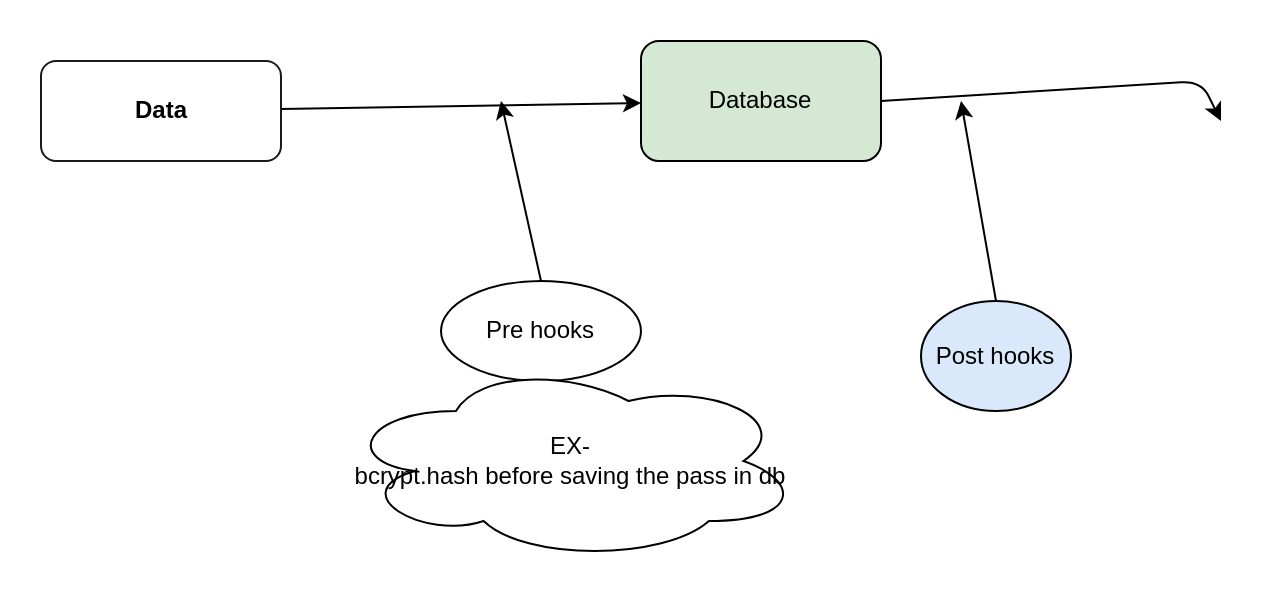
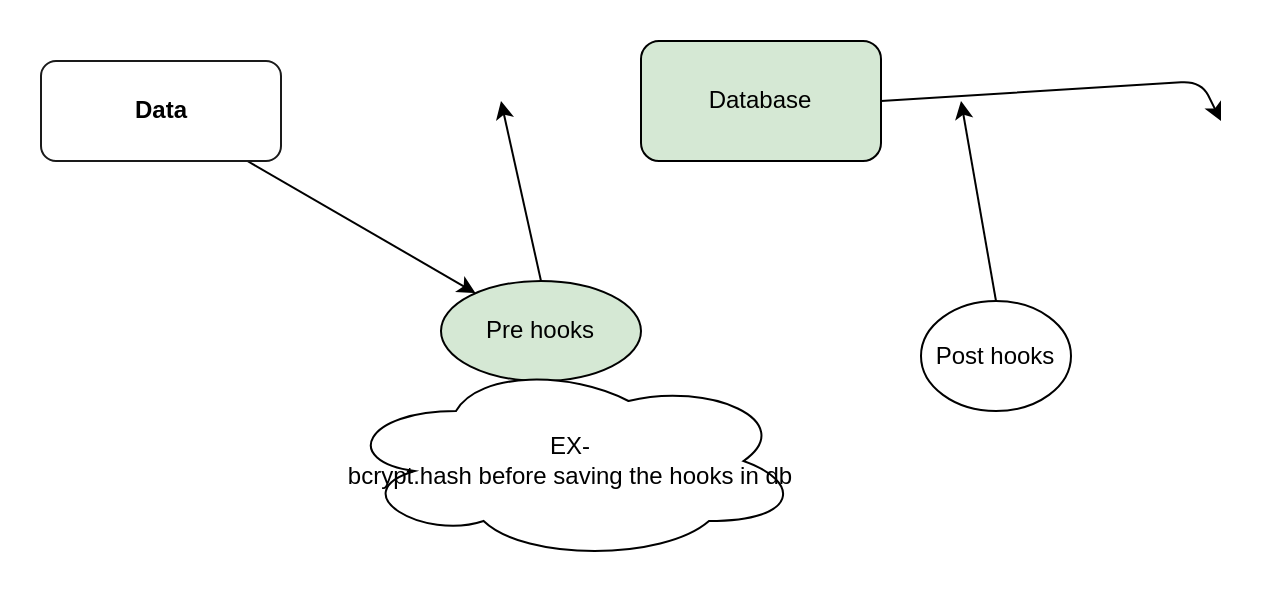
edge "Data" -> "Database": now "Data" -> "Pre hooks"
node "Pre hooks": fillcolor #ffffff -> #d5e8d4
node "Post hooks": fillcolor #dae8fc -> #ffffff
node "EX- bcrypt.hash before saving the pass in db": label "EX- bcrypt.hash before saving the pass in db" -> "EX- bcrypt.hash before saving the hooks in db"
